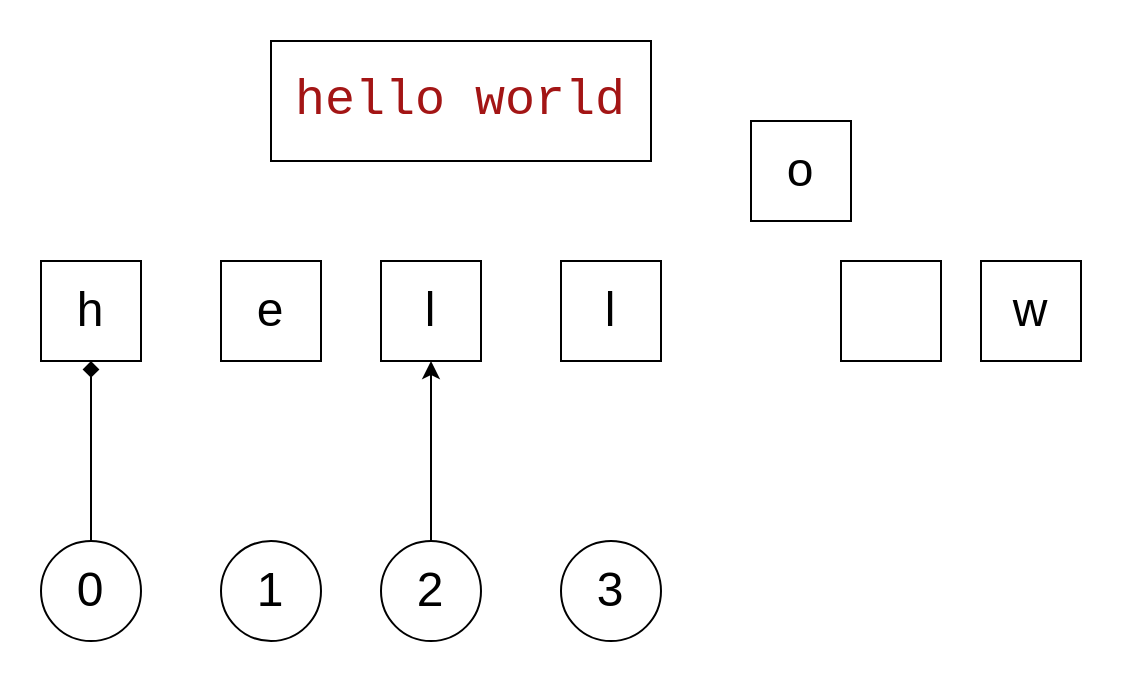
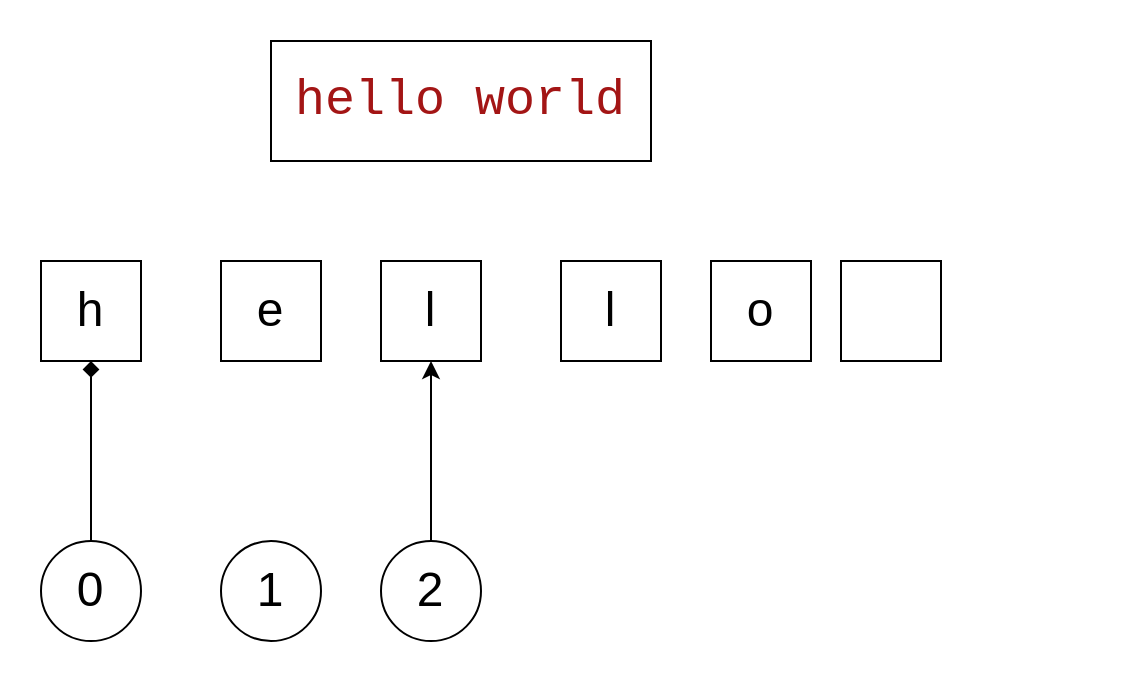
node "o": moved (801, 171) -> (761, 311)
node "w": removed
node "3": removed
